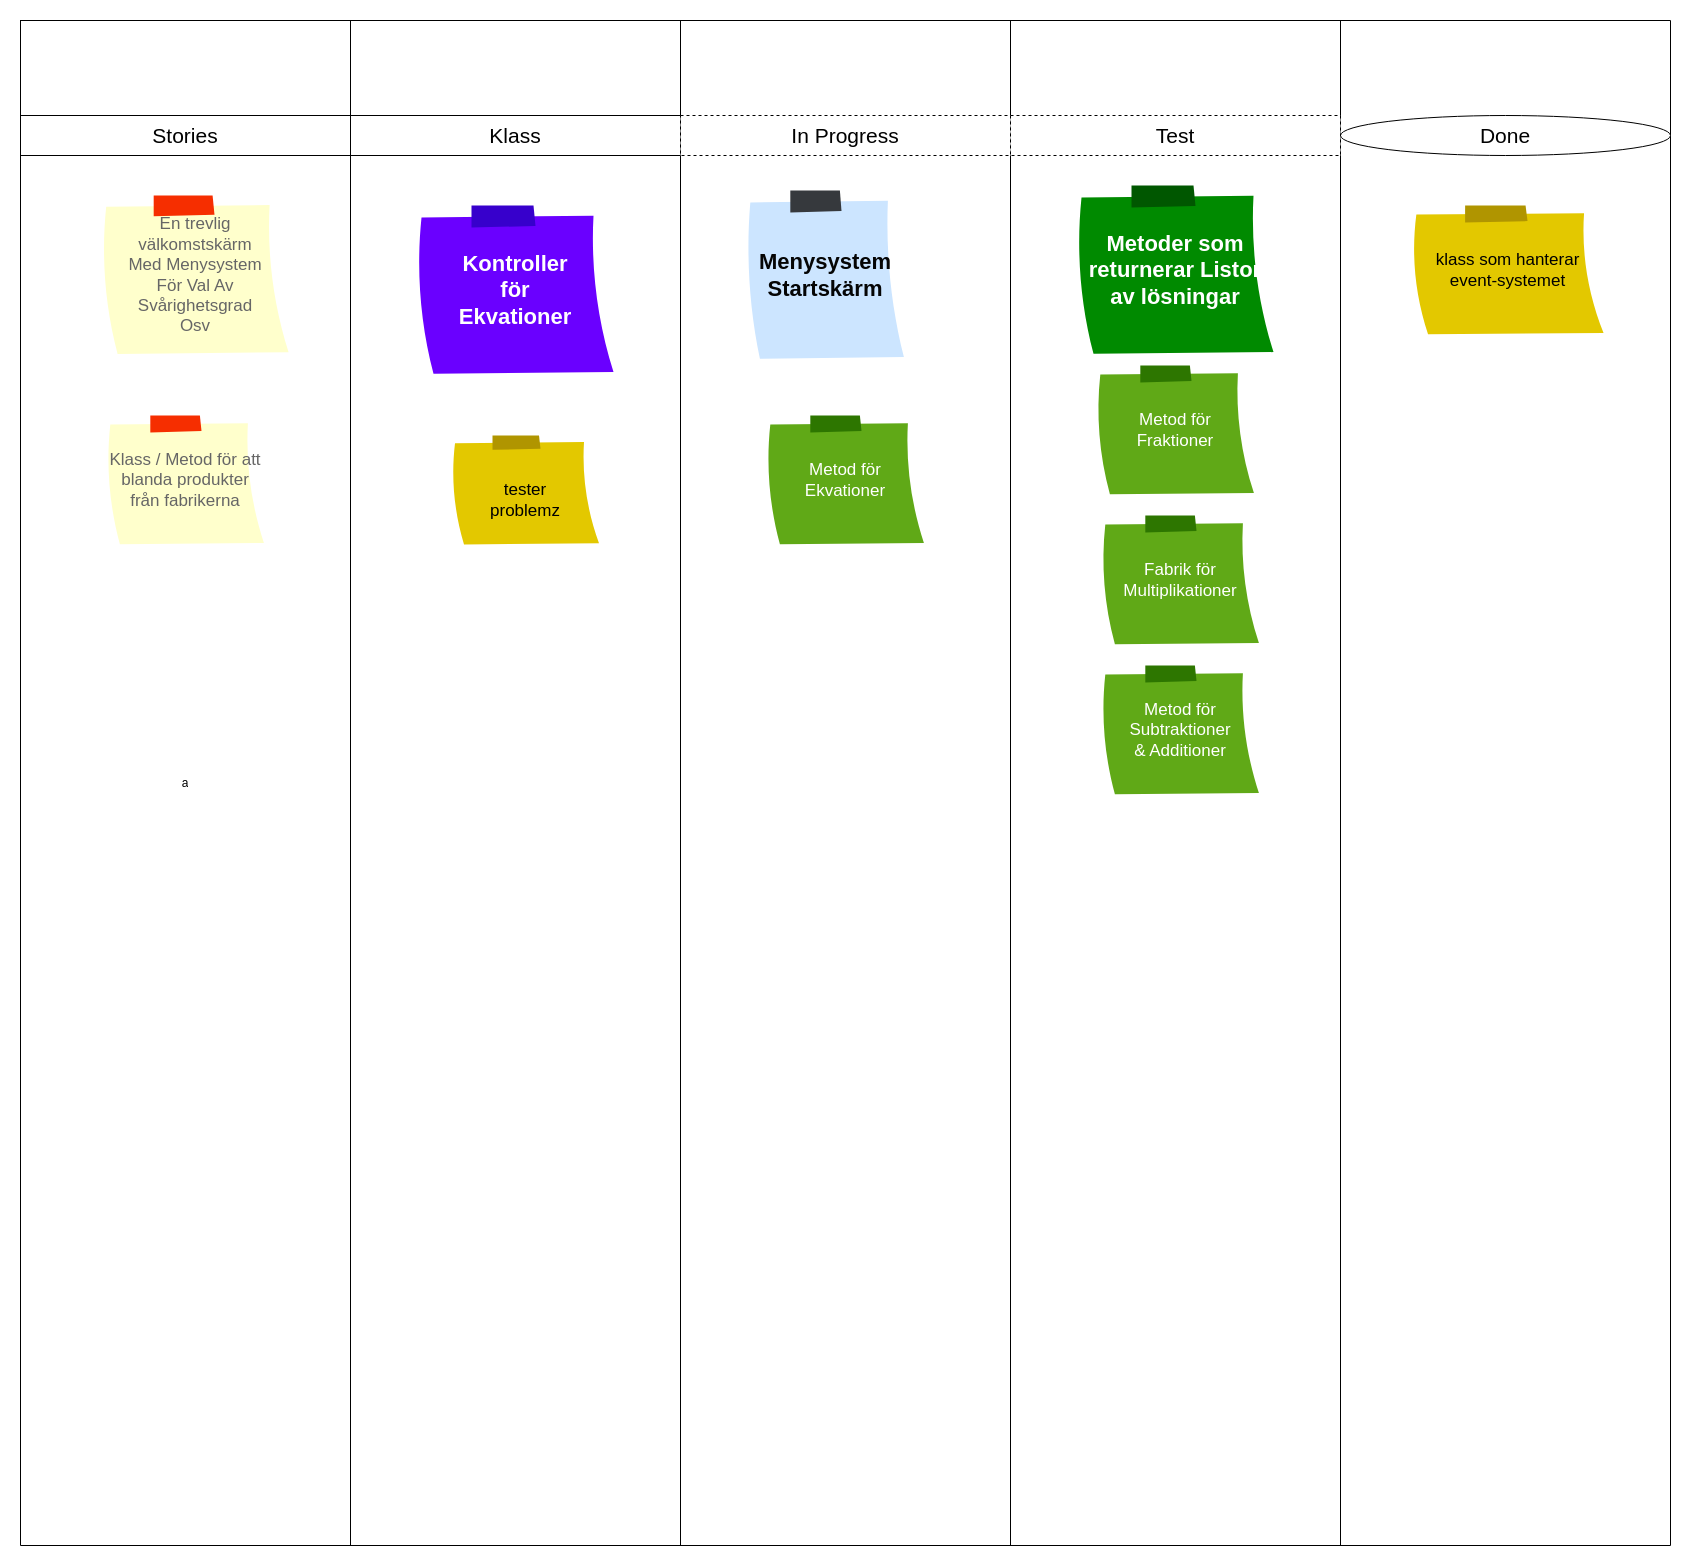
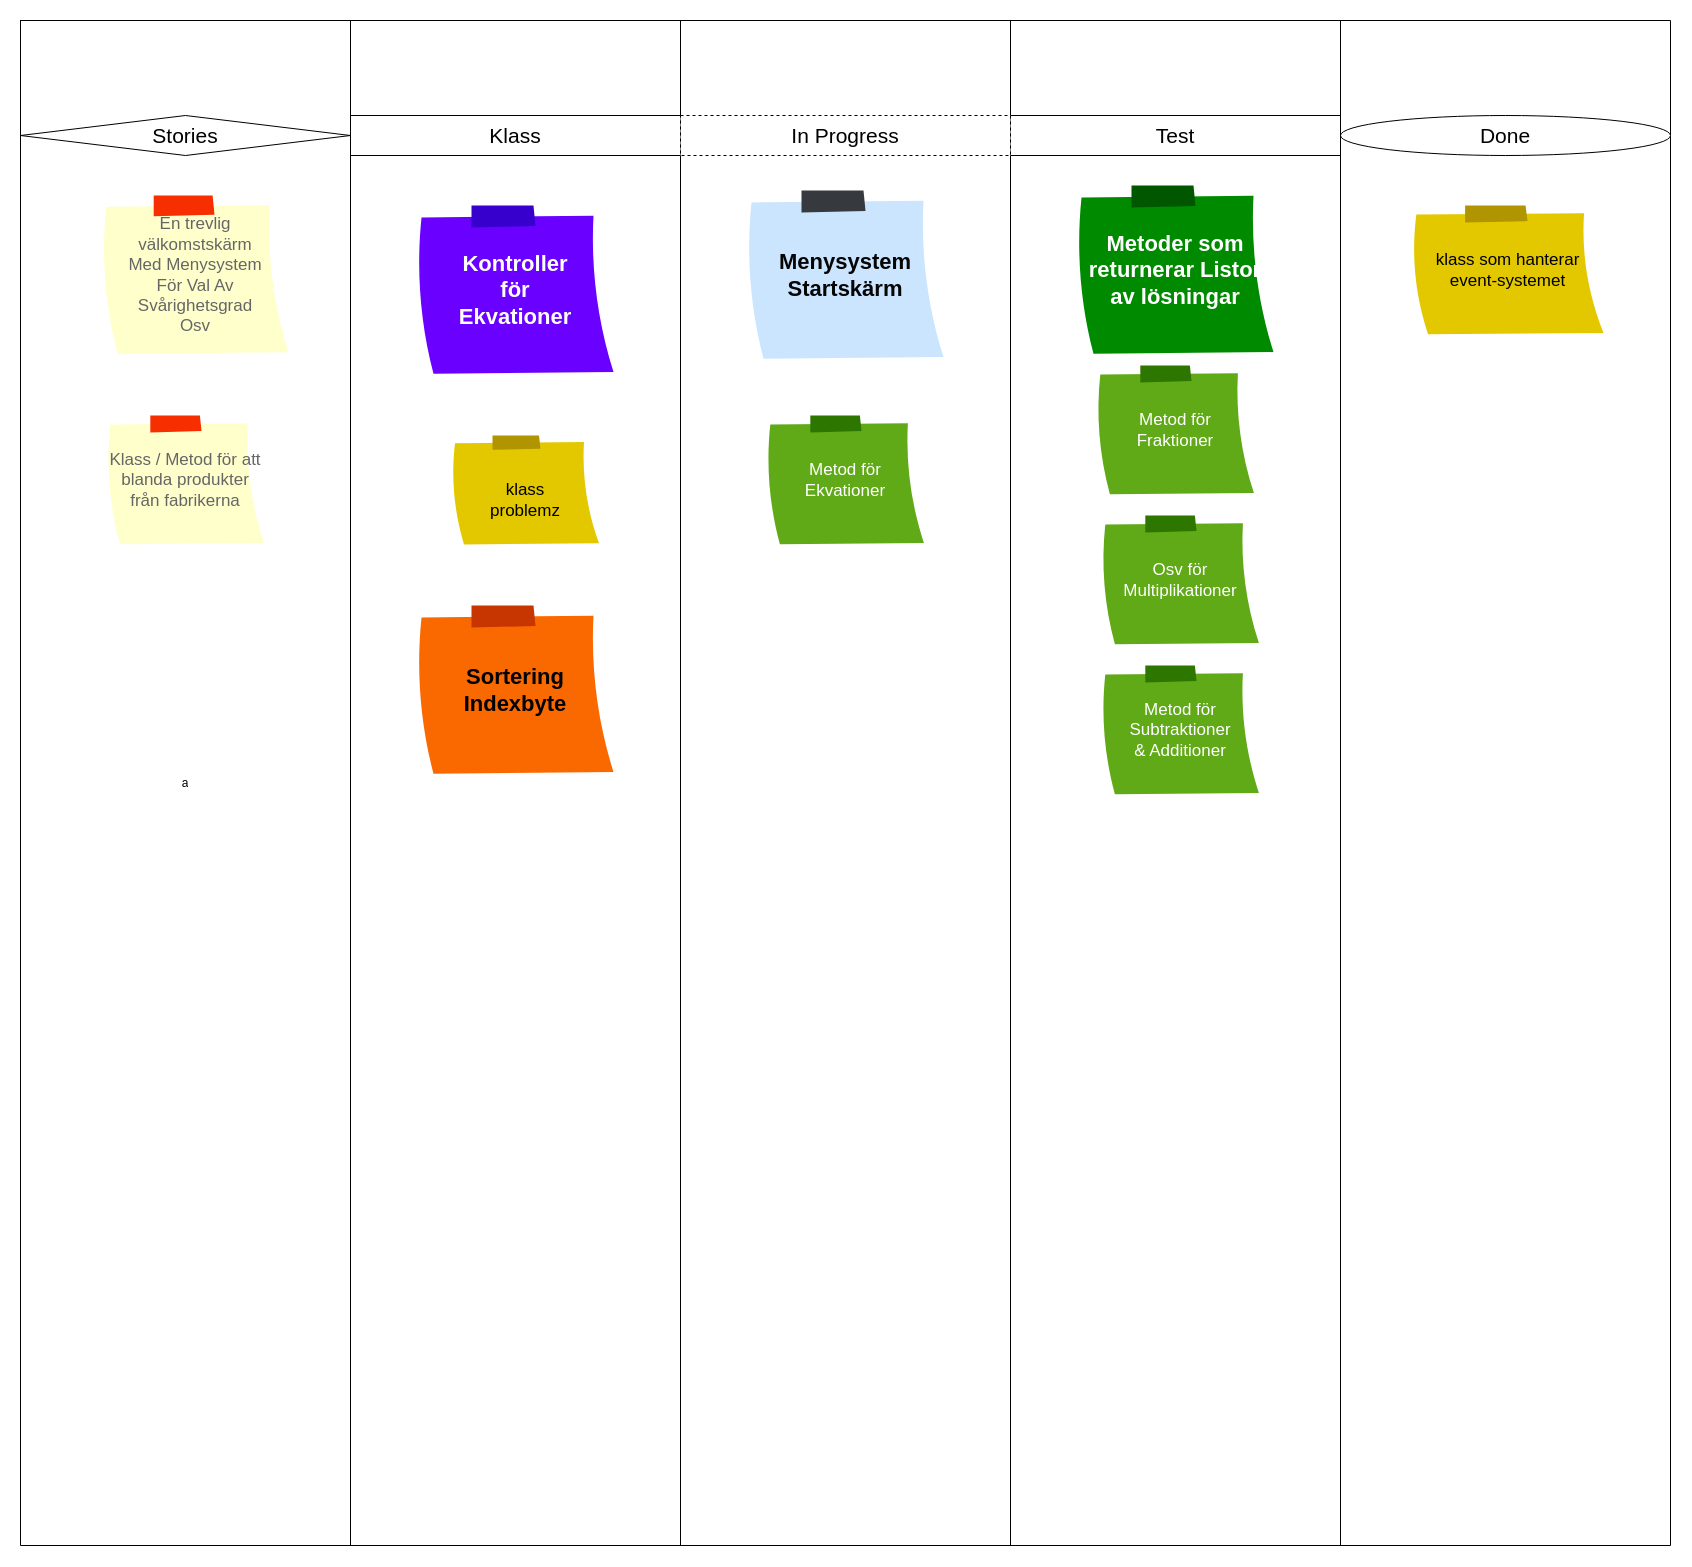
node "Stories": shape rectangle -> diamond
node "Test": style dashed -> solid
node "Menysystem Startskärm": size 160x170 -> 200x170
node "tester problemz": label "tester problemz" -> "klass problemz"
node "Fabrik för Multiplikationer": label "Fabrik för Multiplikationer" -> "Osv för Multiplikationer"
node "Sortering Indexbyte": added
